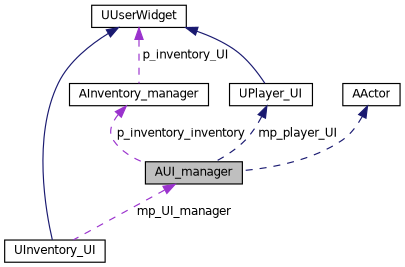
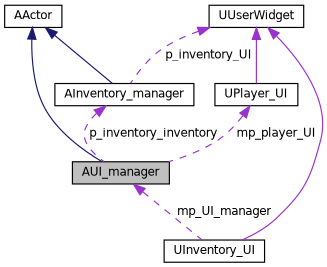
edge "UPlayer_UI" -> "UUserWidget": color midnightblue -> darkorchid3
edge "AInventory_manager" -> "AActor": added
edge "UInventory_UI" -> "UUserWidget": color midnightblue -> darkorchid3
edge "AUI_manager" -> "UPlayer_UI": color midnightblue -> darkorchid3
edge "AUI_manager" -> "AActor": style dashed -> solid
